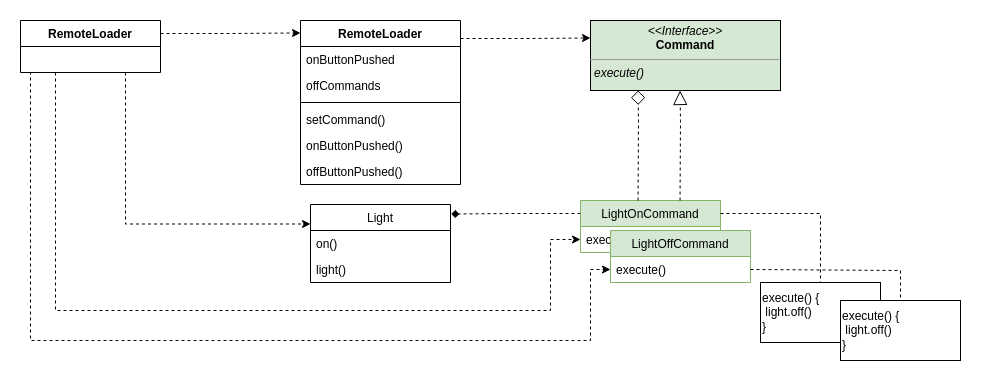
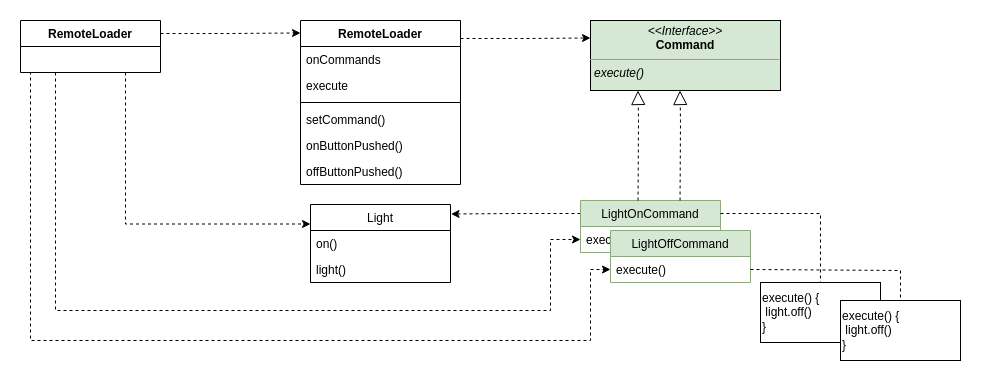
node "onButtonPushed": label "onButtonPushed" -> "onCommands"
node "offCommands": label "offCommands" -> "execute"
edge "LightOnCommand" -> "<<Interface>> Command execute()": arrowhead diamond -> block
edge "LightOnCommand" -> "Light": arrowhead diamond -> classic
